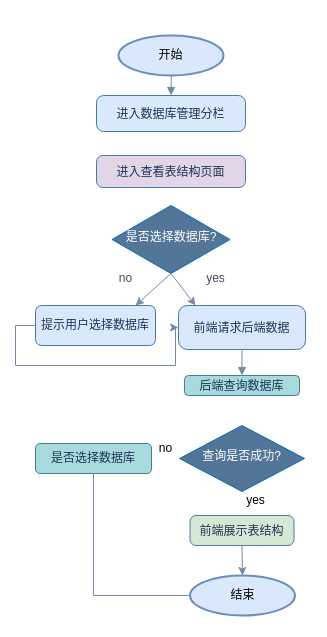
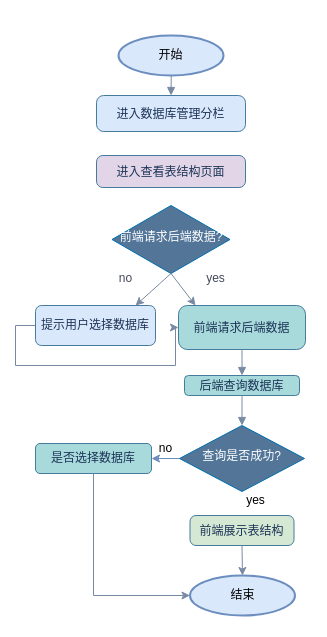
node "是否选择数据库?": label "是否选择数据库?" -> "前端请求后端数据?"
node "前端请求后端数据": fillcolor #dae8fc -> #a8dadc
edge "后端查询数据库" -> "查询是否成功?": added
edge "查询是否成功?" -> "是否选择数据库": added
edge "是否选择数据库" -- "结束": arrowhead none -> classic
